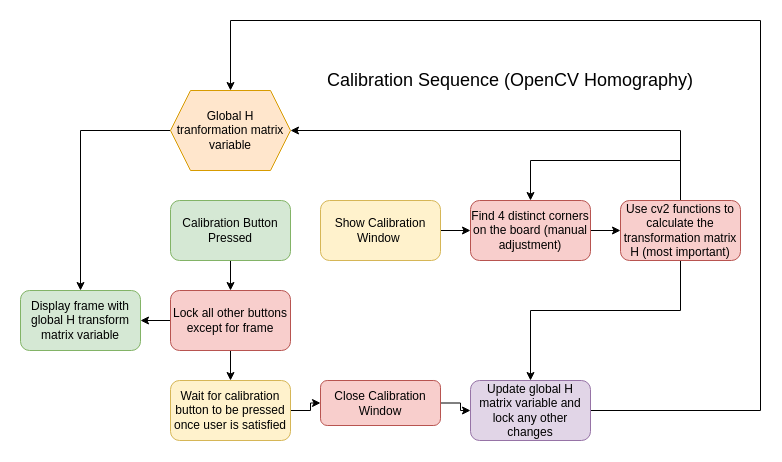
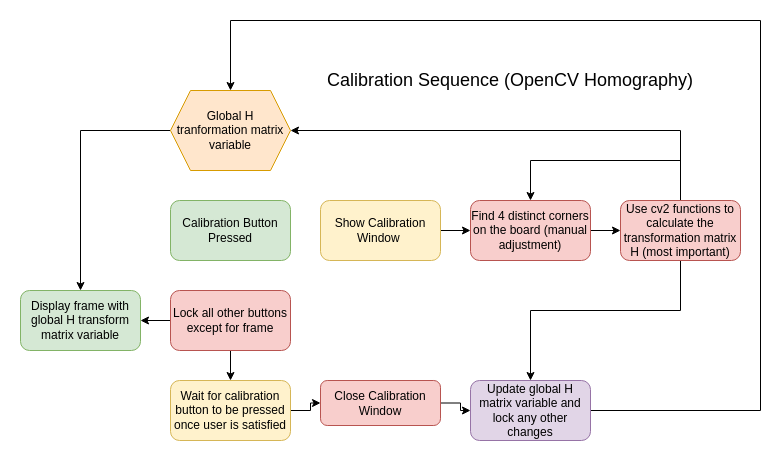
edge "Calibration Button Pressed" -> "Lock all other buttons except for frame": removed
